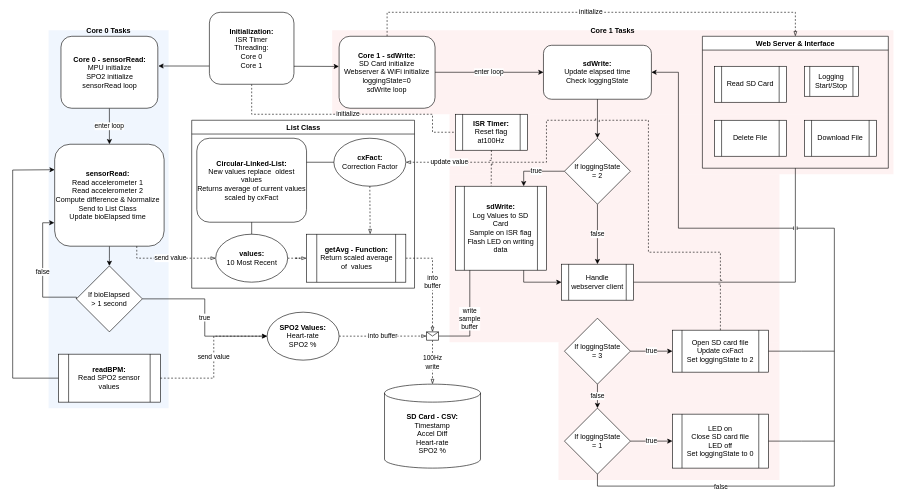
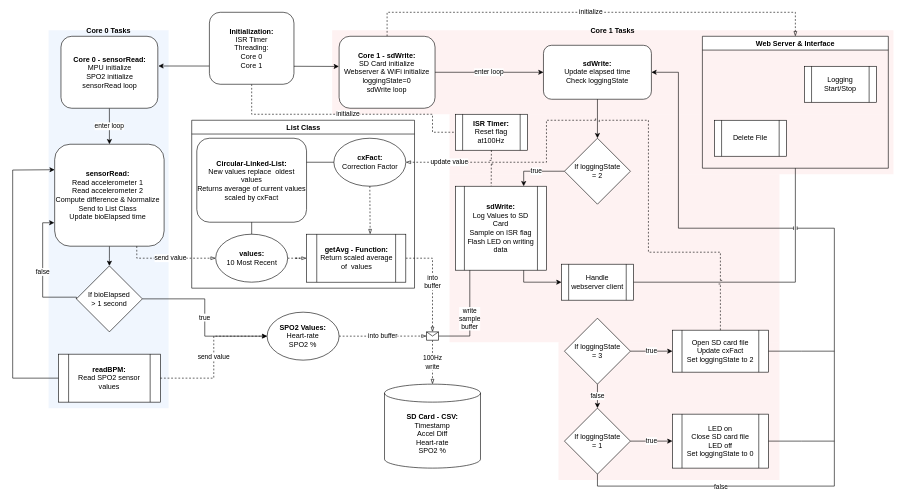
node "Logging Start/Stop": size 54x30 -> 72x36
node "Read SD Card": removed
node "Download File": removed
edge "If loggingState = 2" -> "Handle webserver client": removed, label "false"
